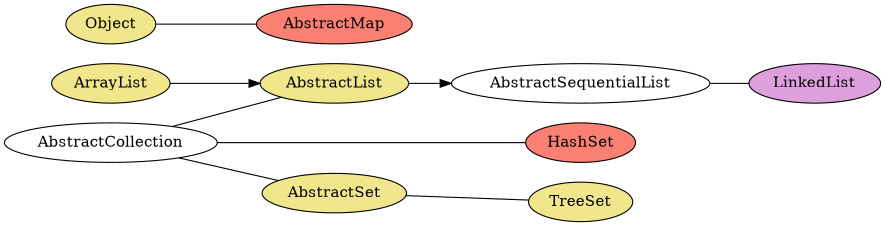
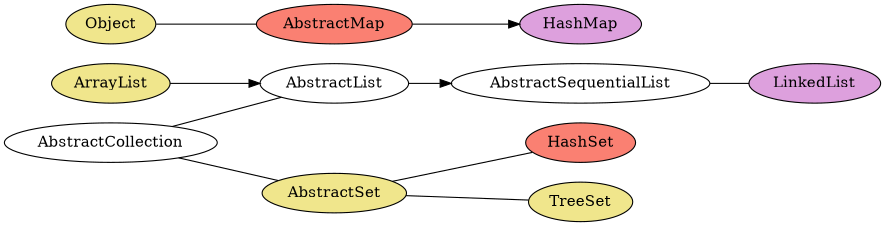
node "HashMap": added
node "AbstractList": fillcolor khaki -> white
edge "AbstractCollection" -- "HashSet": now "AbstractSet" -- "HashSet"
